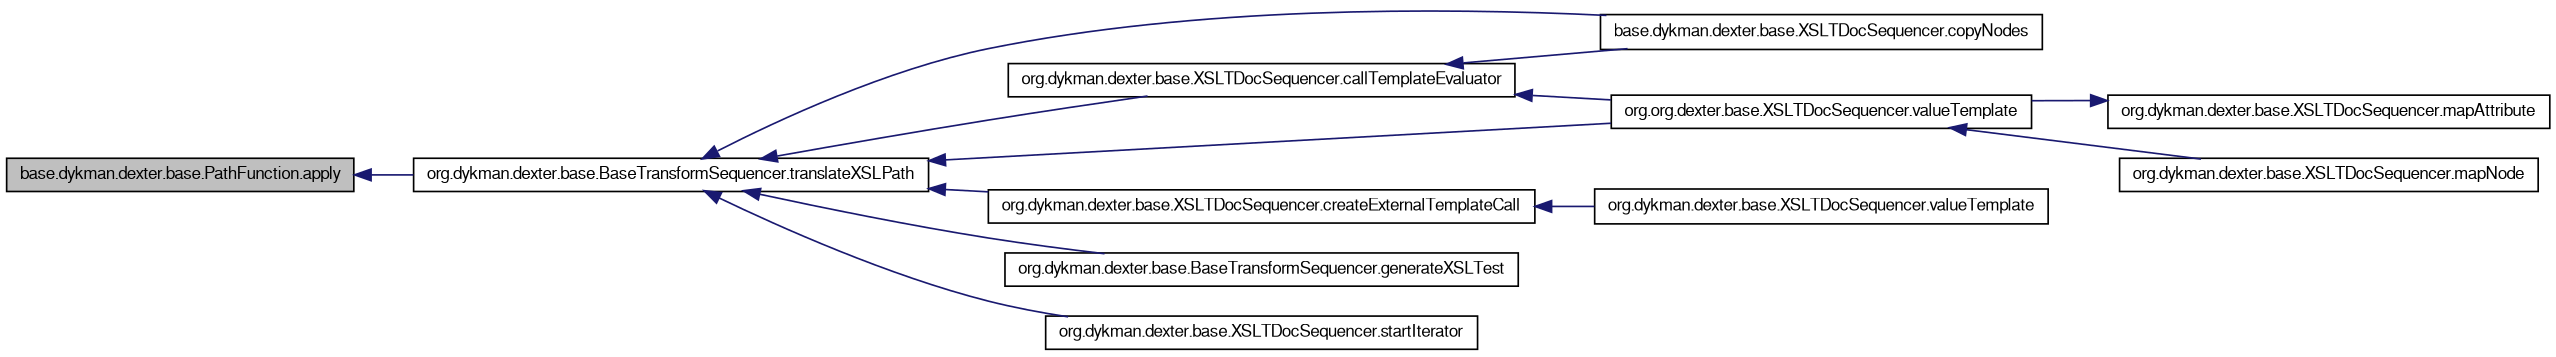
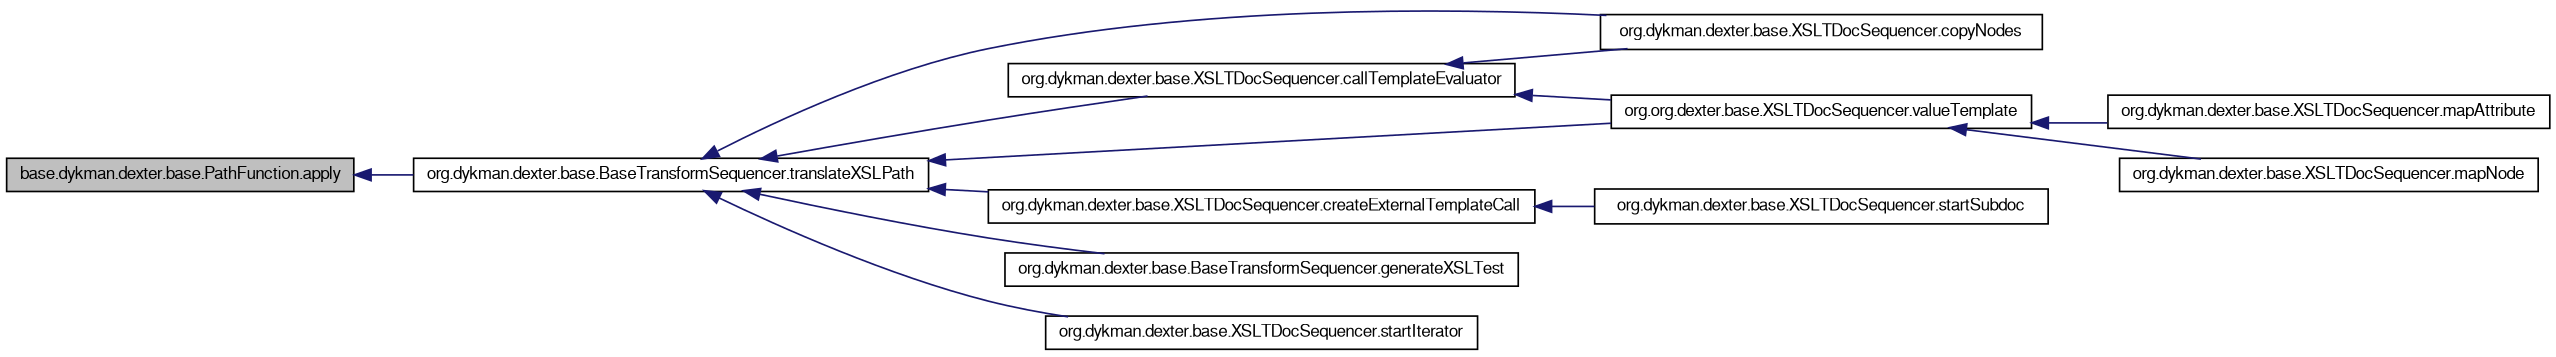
node "base.dykman.dexter.base.XSLTDocSequencer.copyNodes": label "base.dykman.dexter.base.XSLTDocSequencer.copyNodes" -> "org.dykman.dexter.base.XSLTDocSequencer.copyNodes"
edge "org.org.dexter.base.XSLTDocSequencer.valueTemplate" -> "org.dykman.dexter.base.XSLTDocSequencer.mapAttribute": reversed
node "org.dykman.dexter.base.XSLTDocSequencer.valueTemplate": label "org.dykman.dexter.base.XSLTDocSequencer.valueTemplate" -> "org.dykman.dexter.base.XSLTDocSequencer.startSubdoc"
